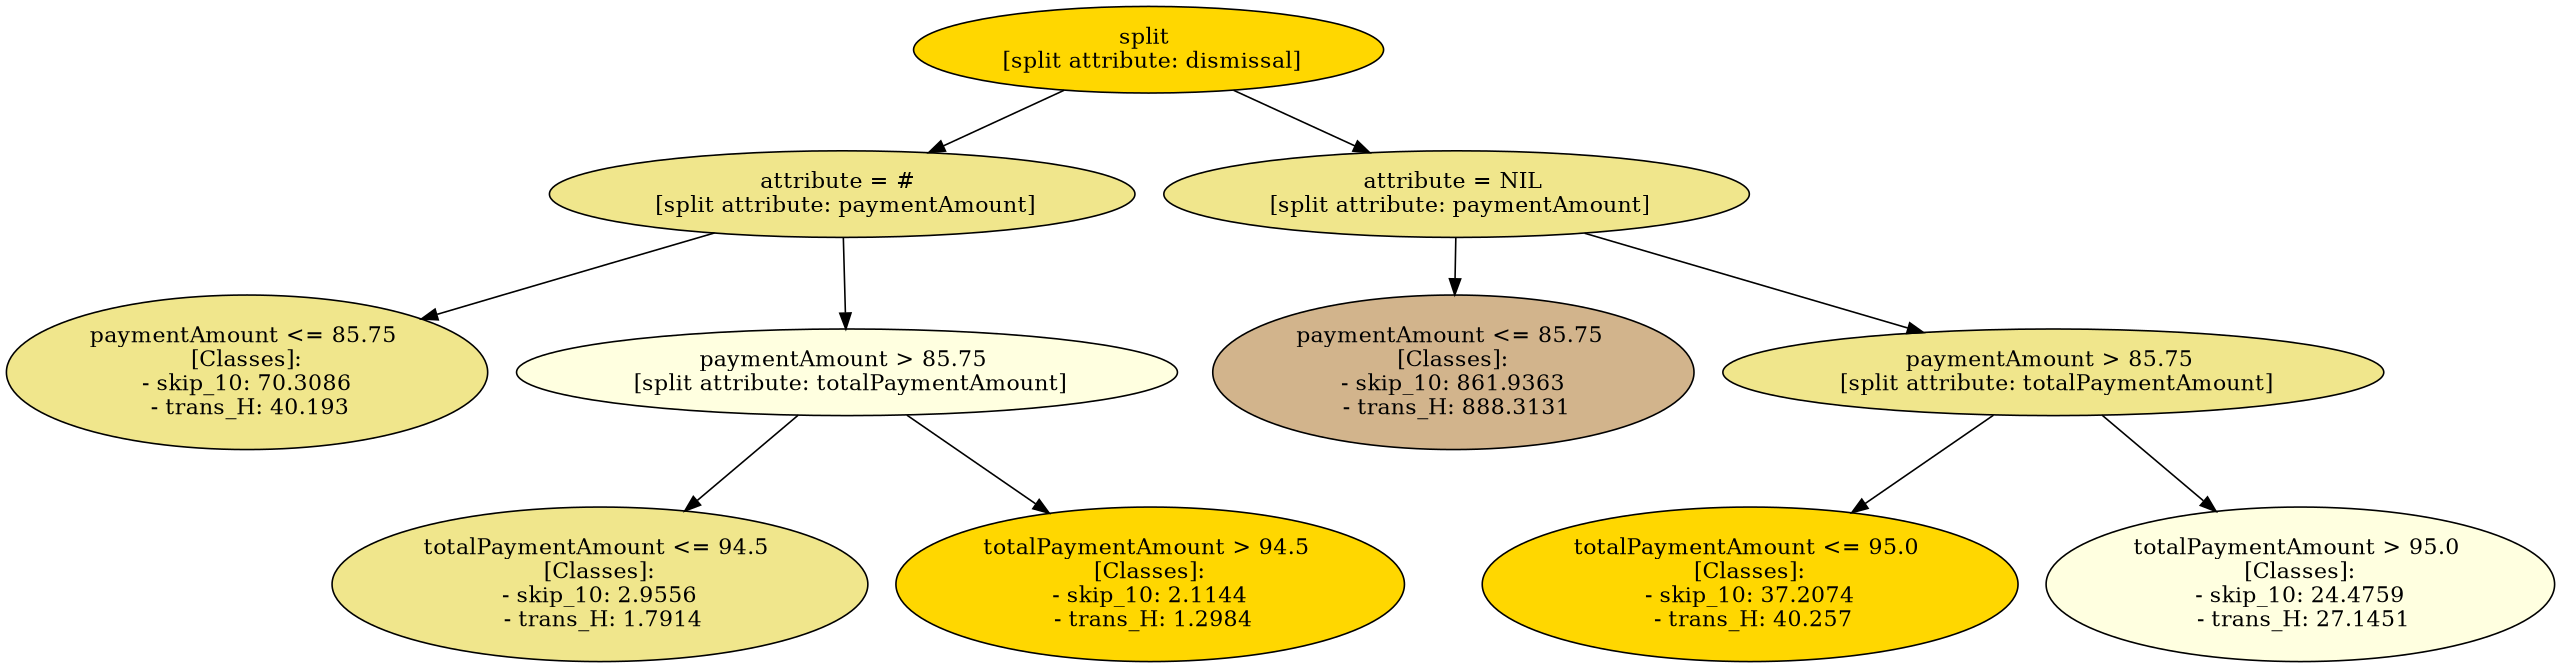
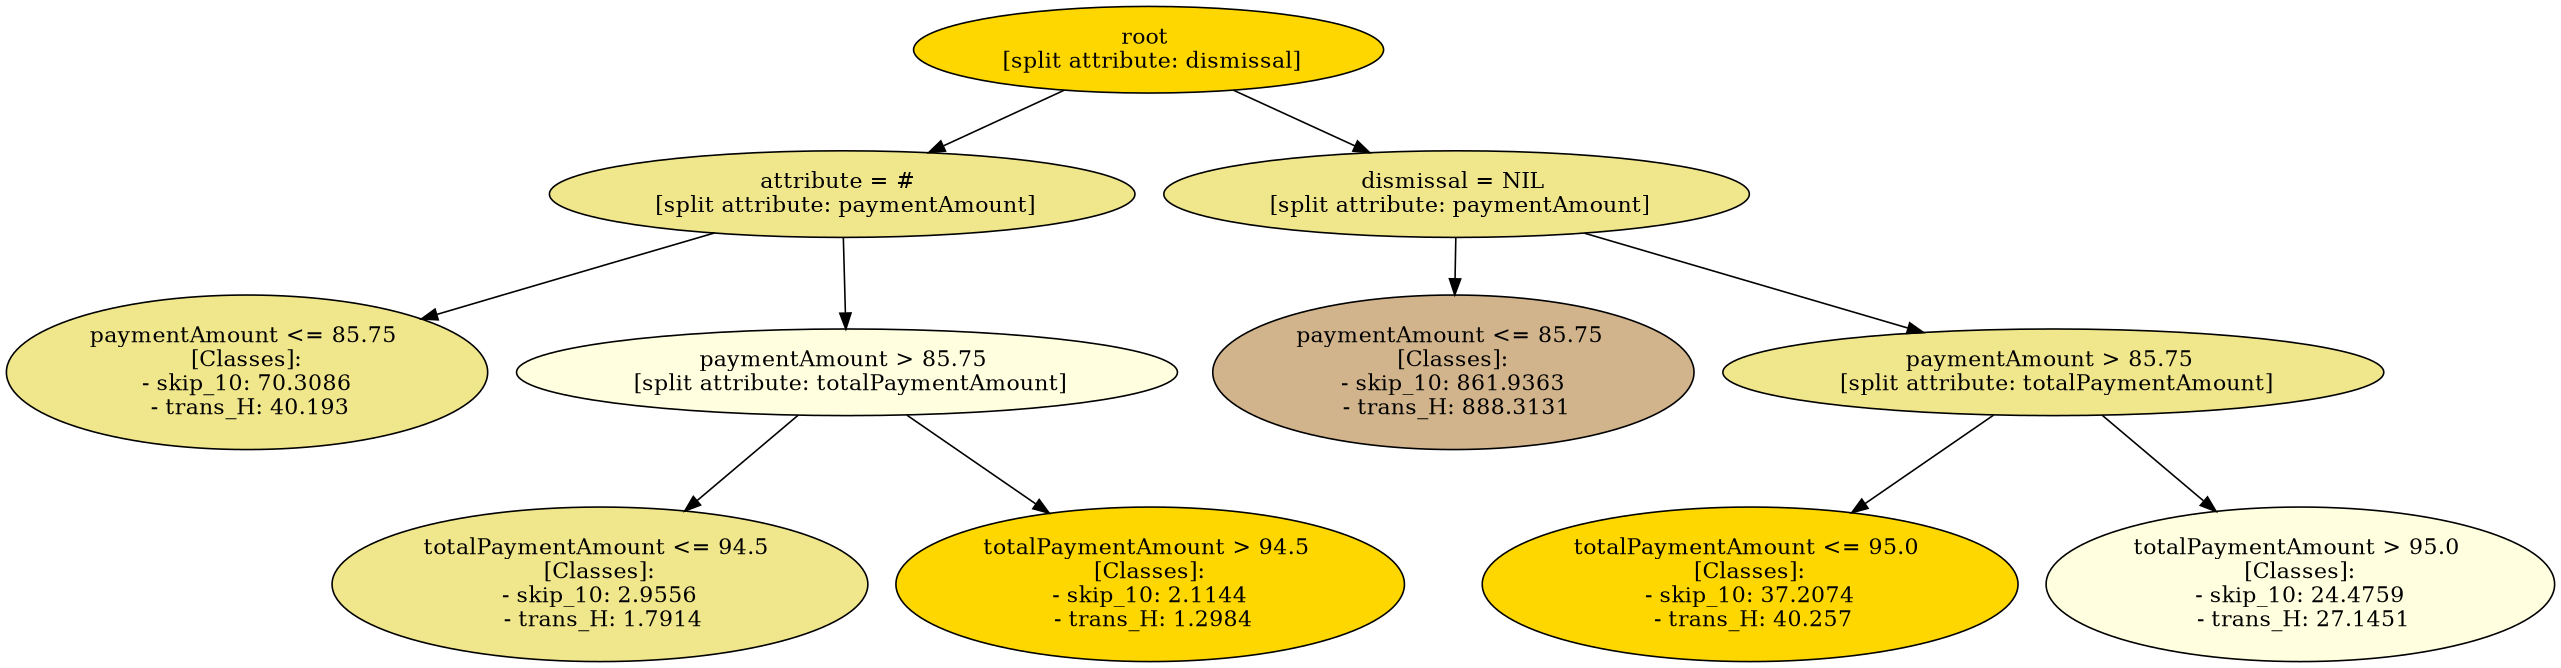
node "split [split attribute: dismissal]": label "split [split attribute: dismissal]" -> "root [split attribute: dismissal]"
node "attribute = NIL [split attribute: paymentAmount]": label "attribute = NIL [split attribute: paymentAmount]" -> "dismissal = NIL [split attribute: paymentAmount]"
